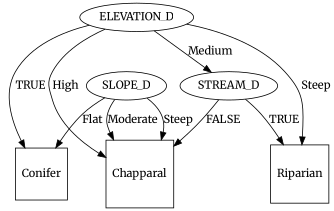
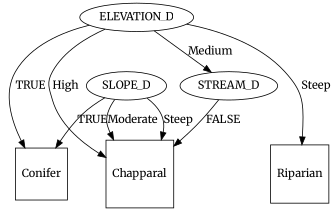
edge "STREAM_D" -> "Riparian": removed, label "TRUE"
edge "SLOPE_D" -> "Conifer": label "Flat" -> "TRUE"
